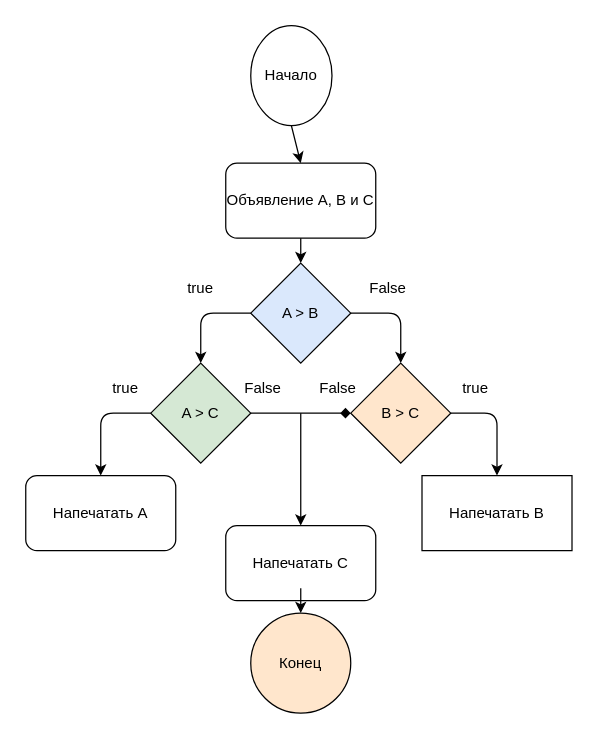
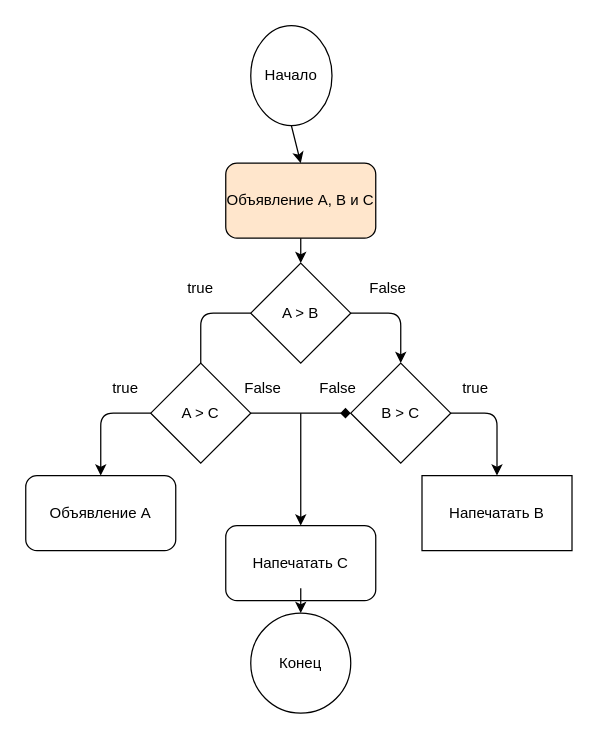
node "Объявление А, B и С": fillcolor #ffffff -> #ffe6cc
node "A > B": fillcolor #dae8fc -> #ffffff
edge "A > B" -> "A > C": arrowhead classic -> none
node "A > C": fillcolor #d5e8d4 -> #ffffff
node "B > C": fillcolor #ffe6cc -> #ffffff
node "Напечатать А": label "Напечатать А" -> "Объявление А"
node "Конец": fillcolor #ffe6cc -> #ffffff
